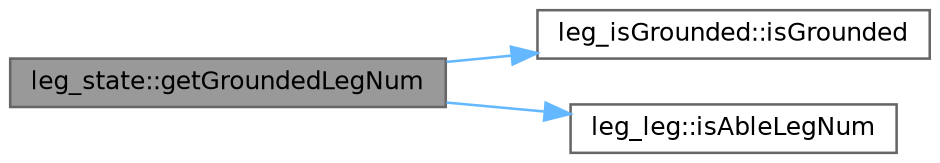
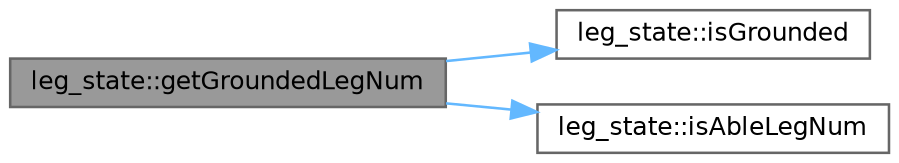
node "leg_isGrounded::isGrounded": label "leg_isGrounded::isGrounded" -> "leg_state::isGrounded"
node "leg_leg::isAbleLegNum": label "leg_leg::isAbleLegNum" -> "leg_state::isAbleLegNum"
